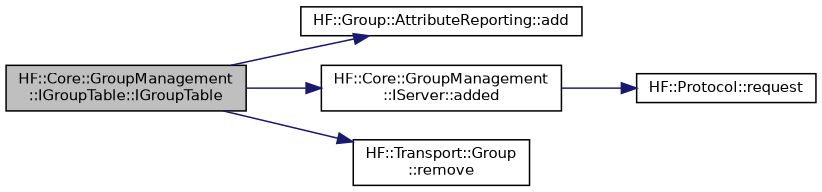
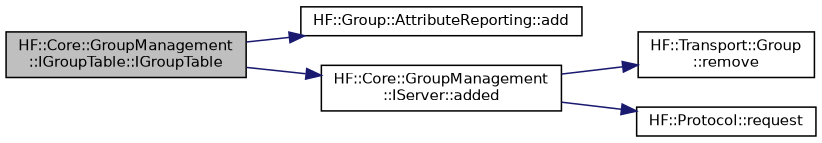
edge "HF::Core::GroupManagement ::IGroupTable::IGroupTable" -> "HF::Transport::Group ::remove": now "HF::Core::GroupManagement ::IServer::added" -> "HF::Transport::Group ::remove"
